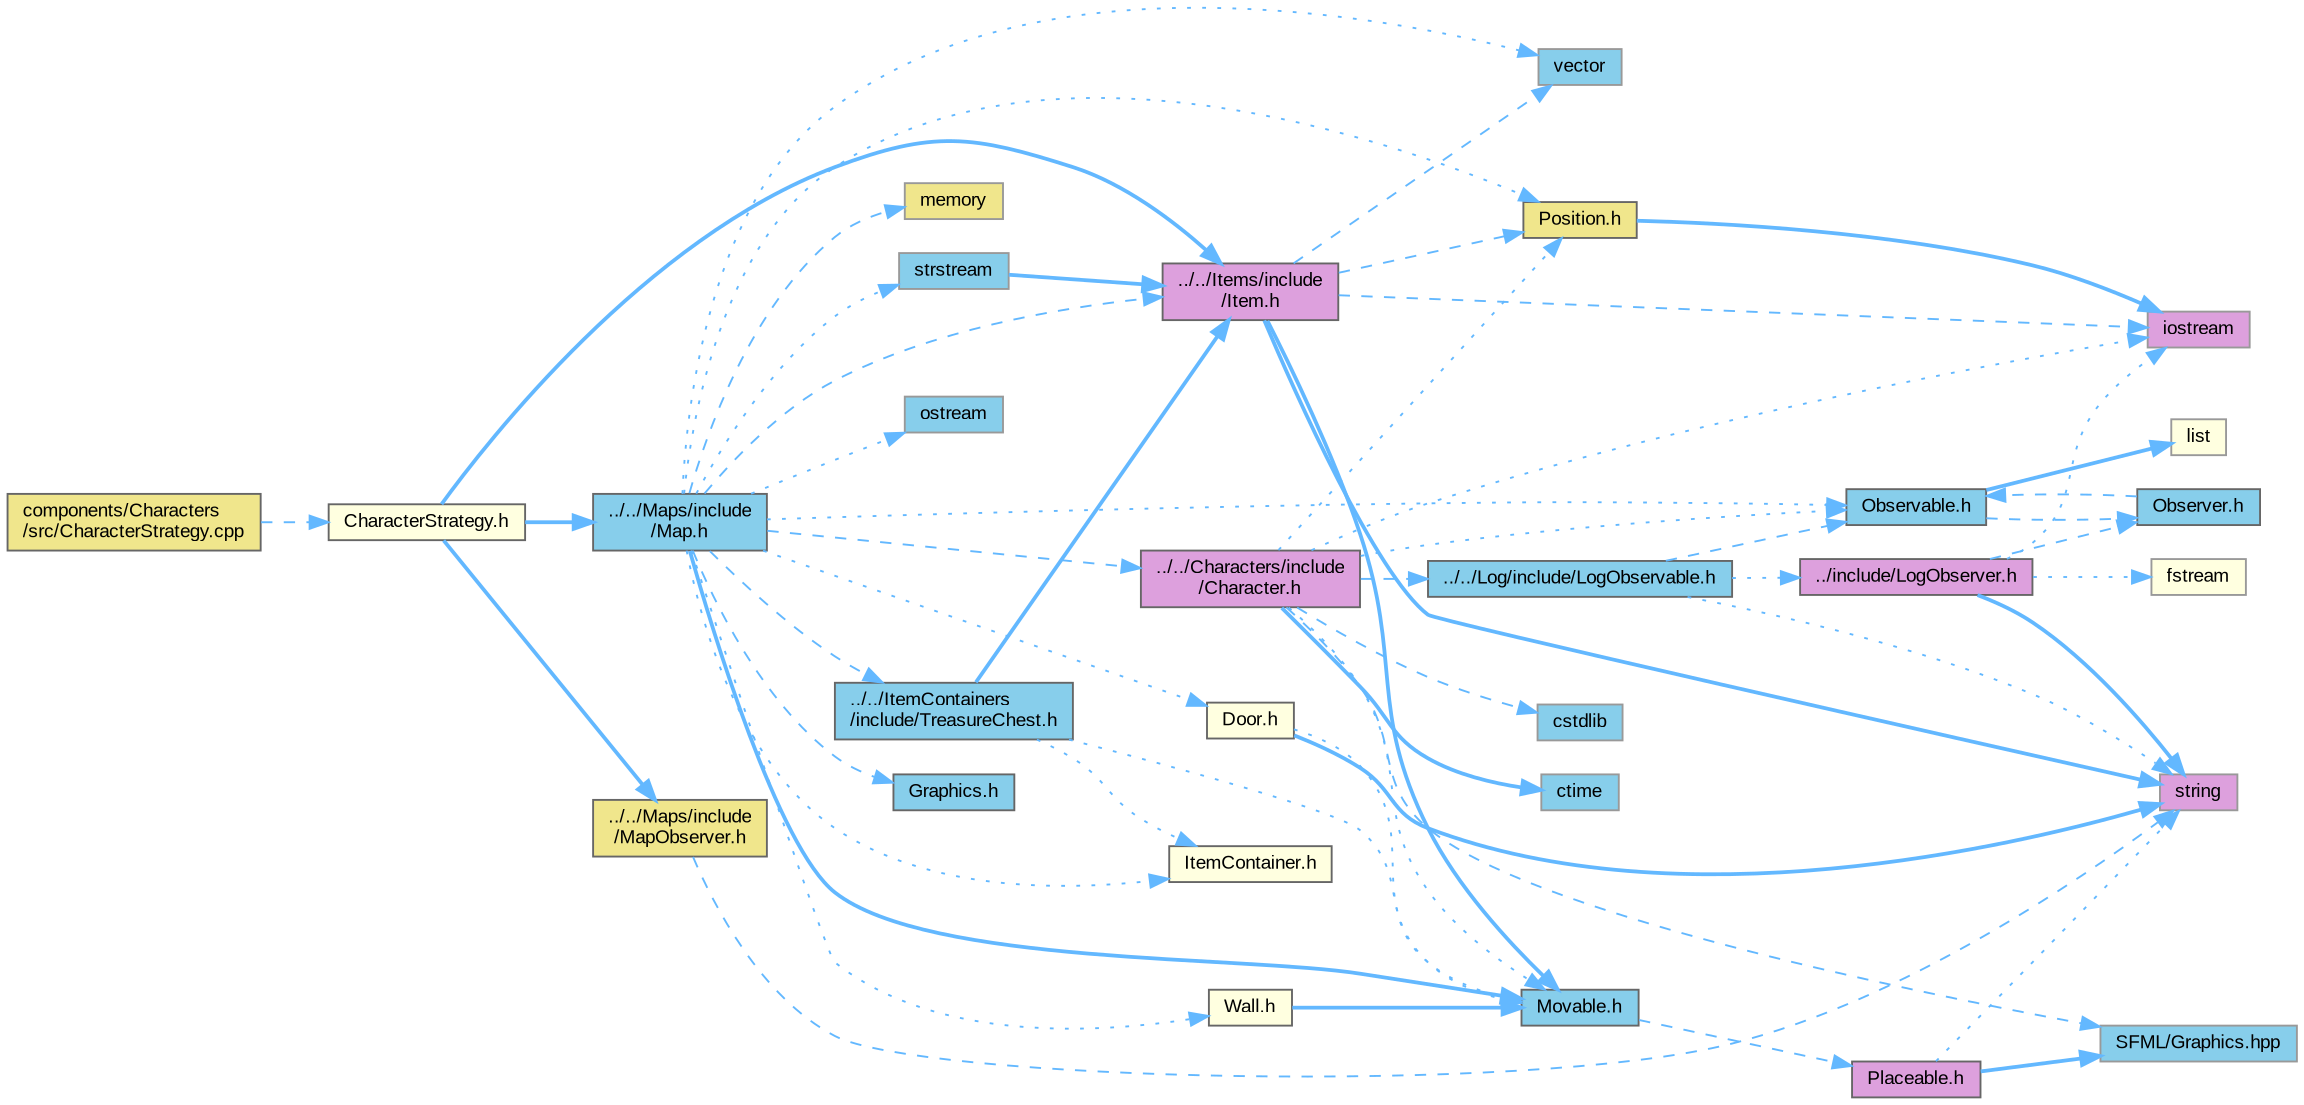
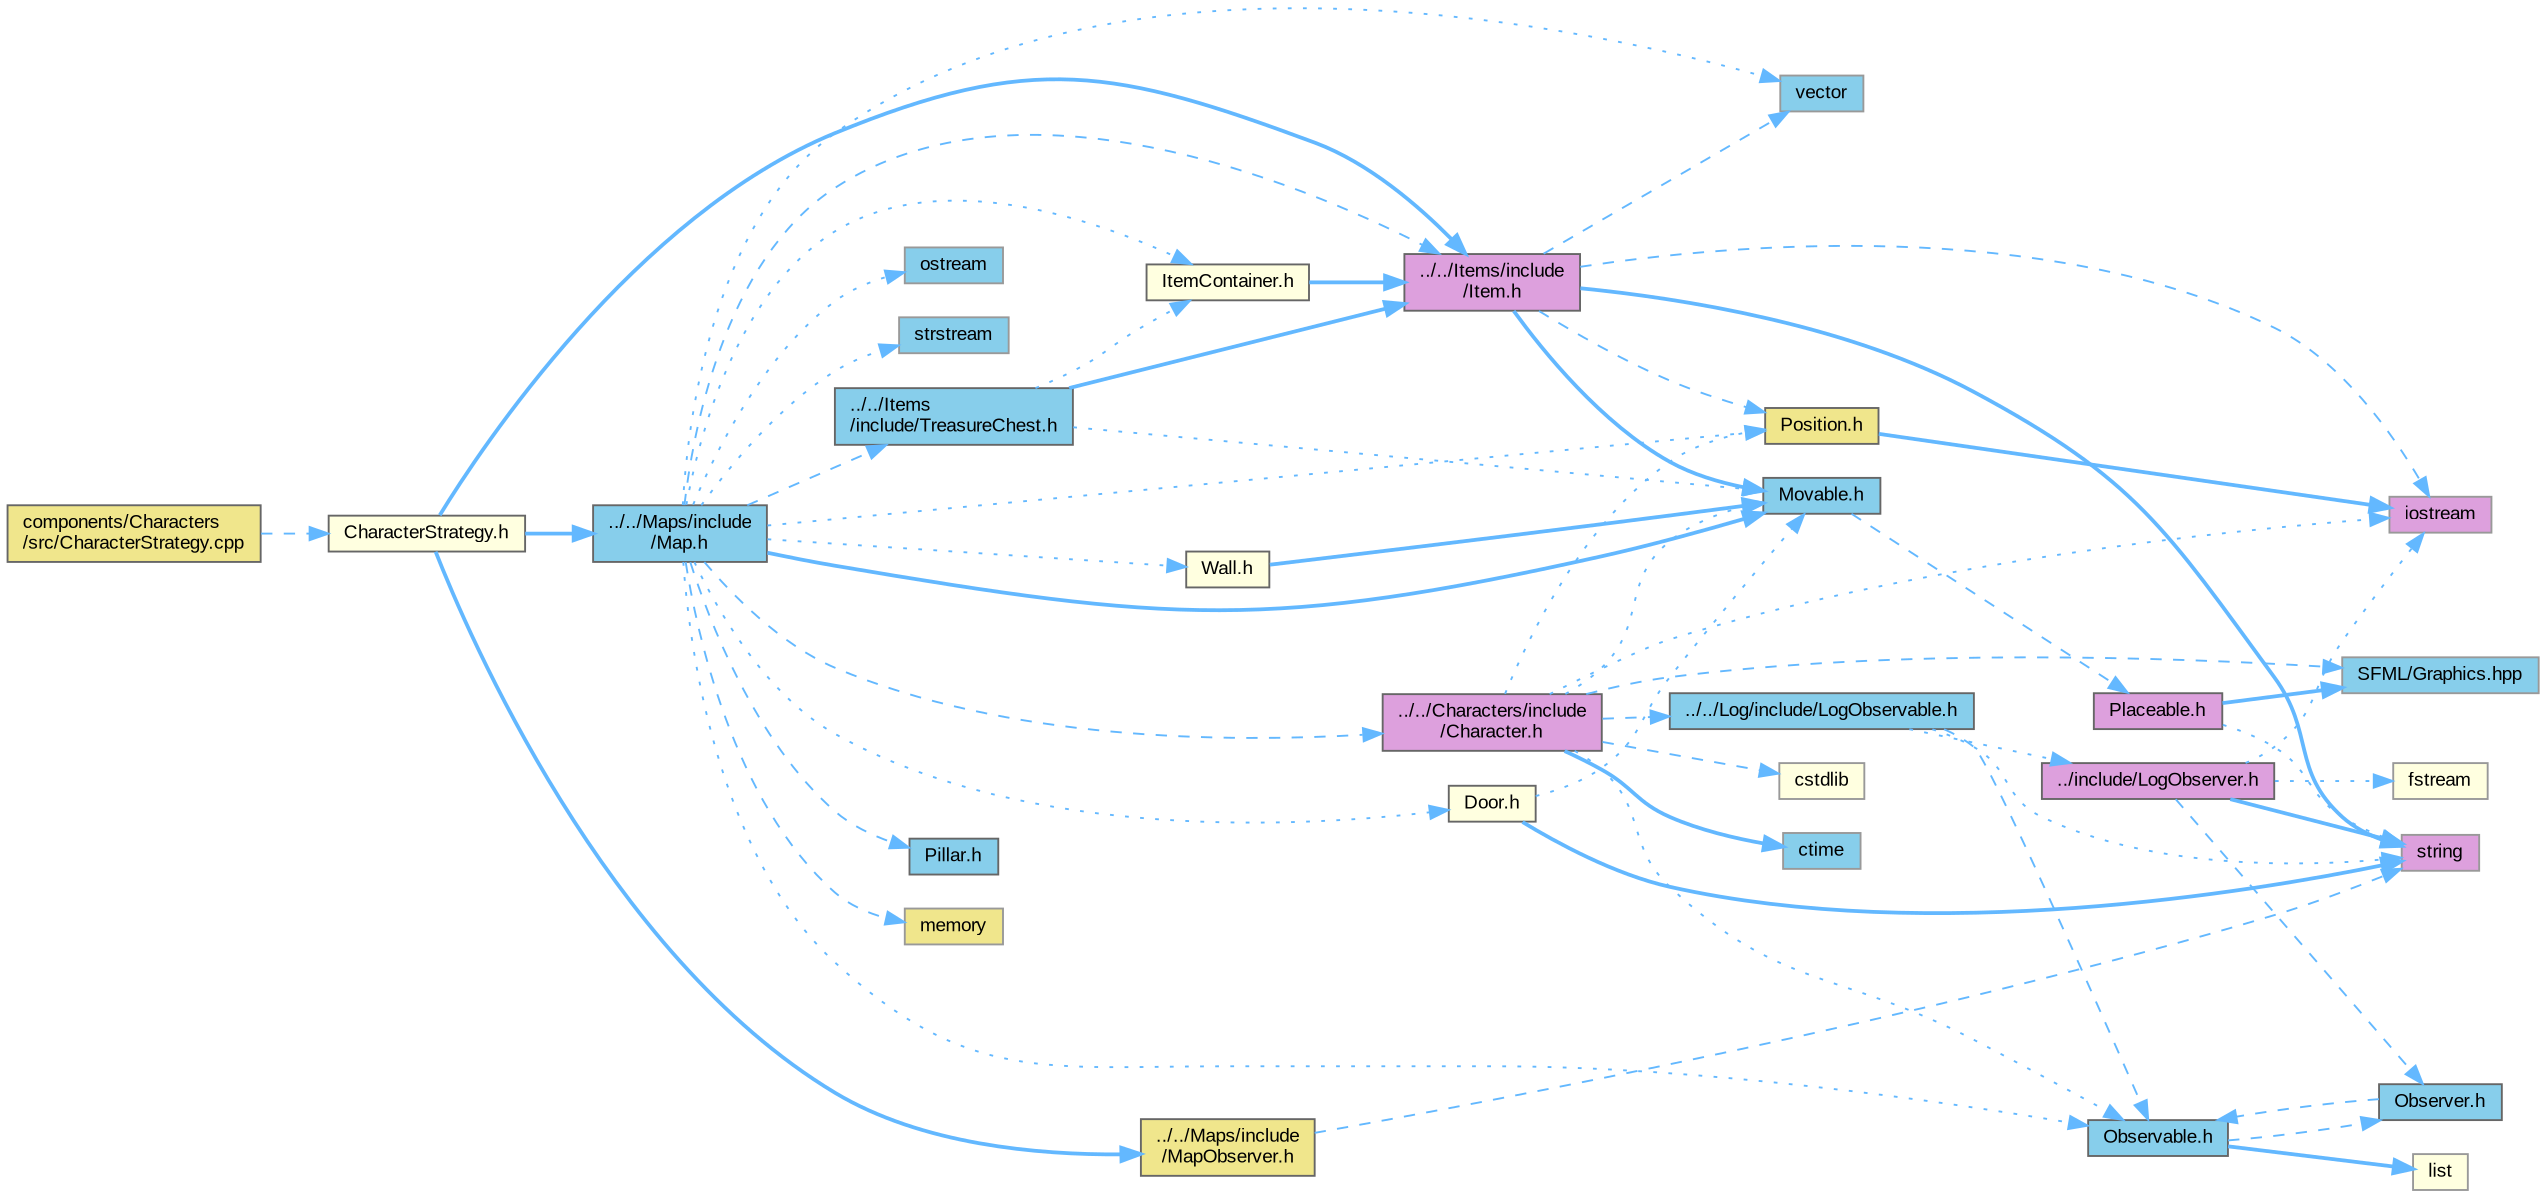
edge "strstream" -> "../../Items/include /Item.h": now "ItemContainer.h" -> "../../Items/include /Item.h"
node "../../ItemContainers /include/TreasureChest.h": label "../../ItemContainers /include/TreasureChest.h" -> "../../Items /include/TreasureChest.h"
node "cstdlib": fillcolor skyblue -> lightyellow
node "Graphics.h": label "Graphics.h" -> "Pillar.h"
